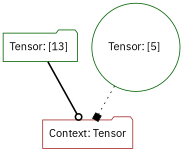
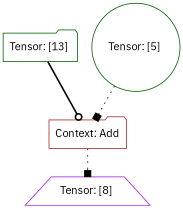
node "Context: Tensor": label "Context: Tensor" -> "Context: Add"
node "Tensor: [8]": added
